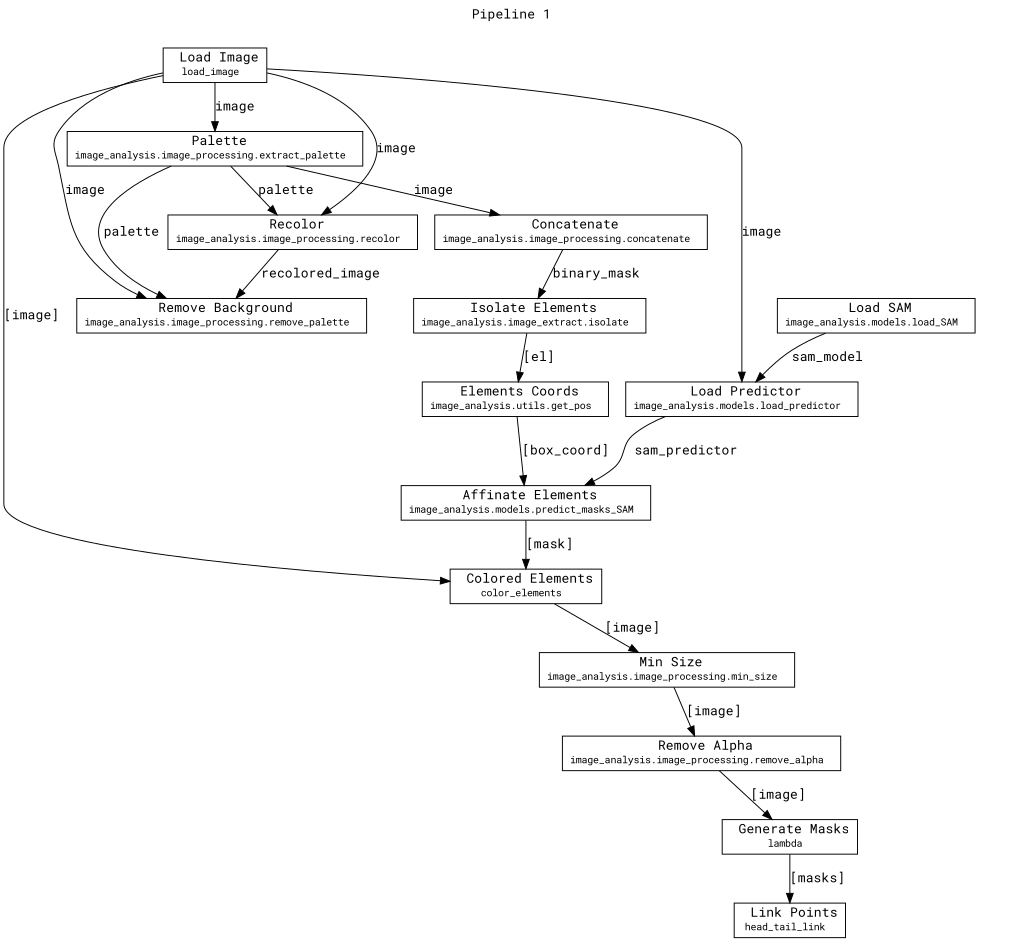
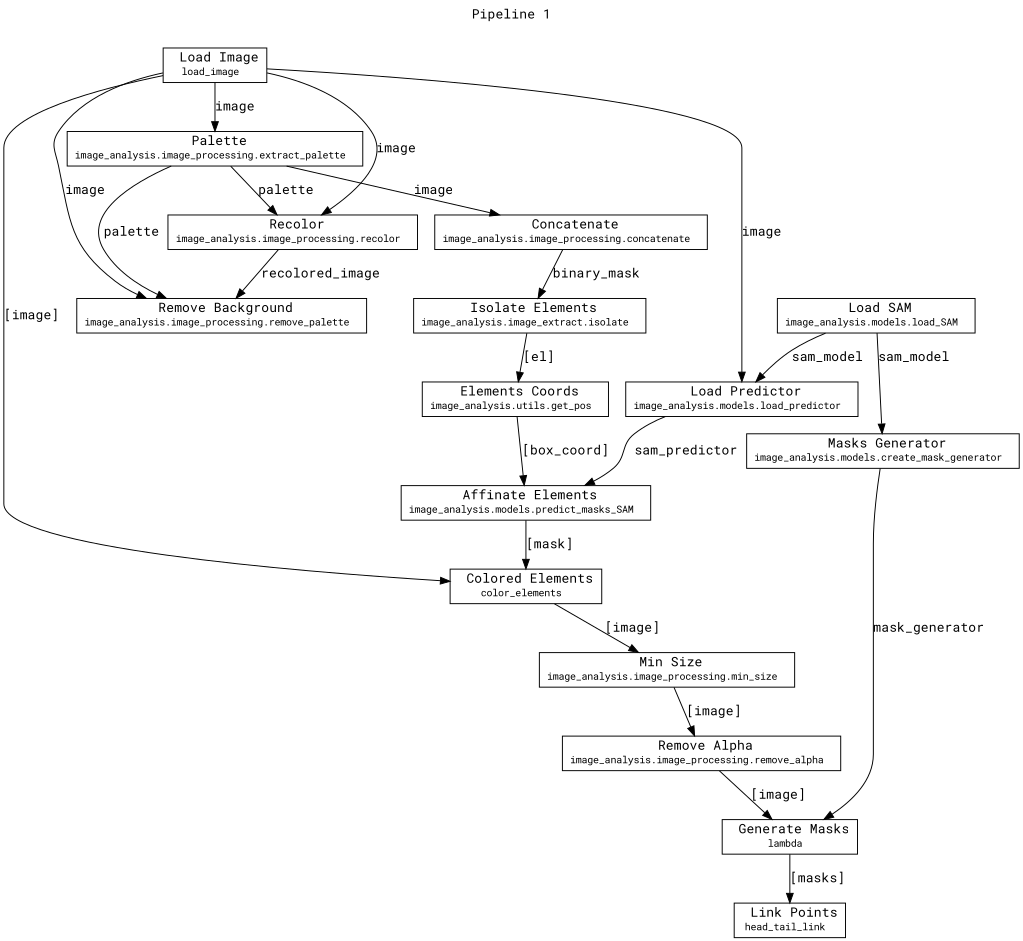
node "Masks Generator": added
